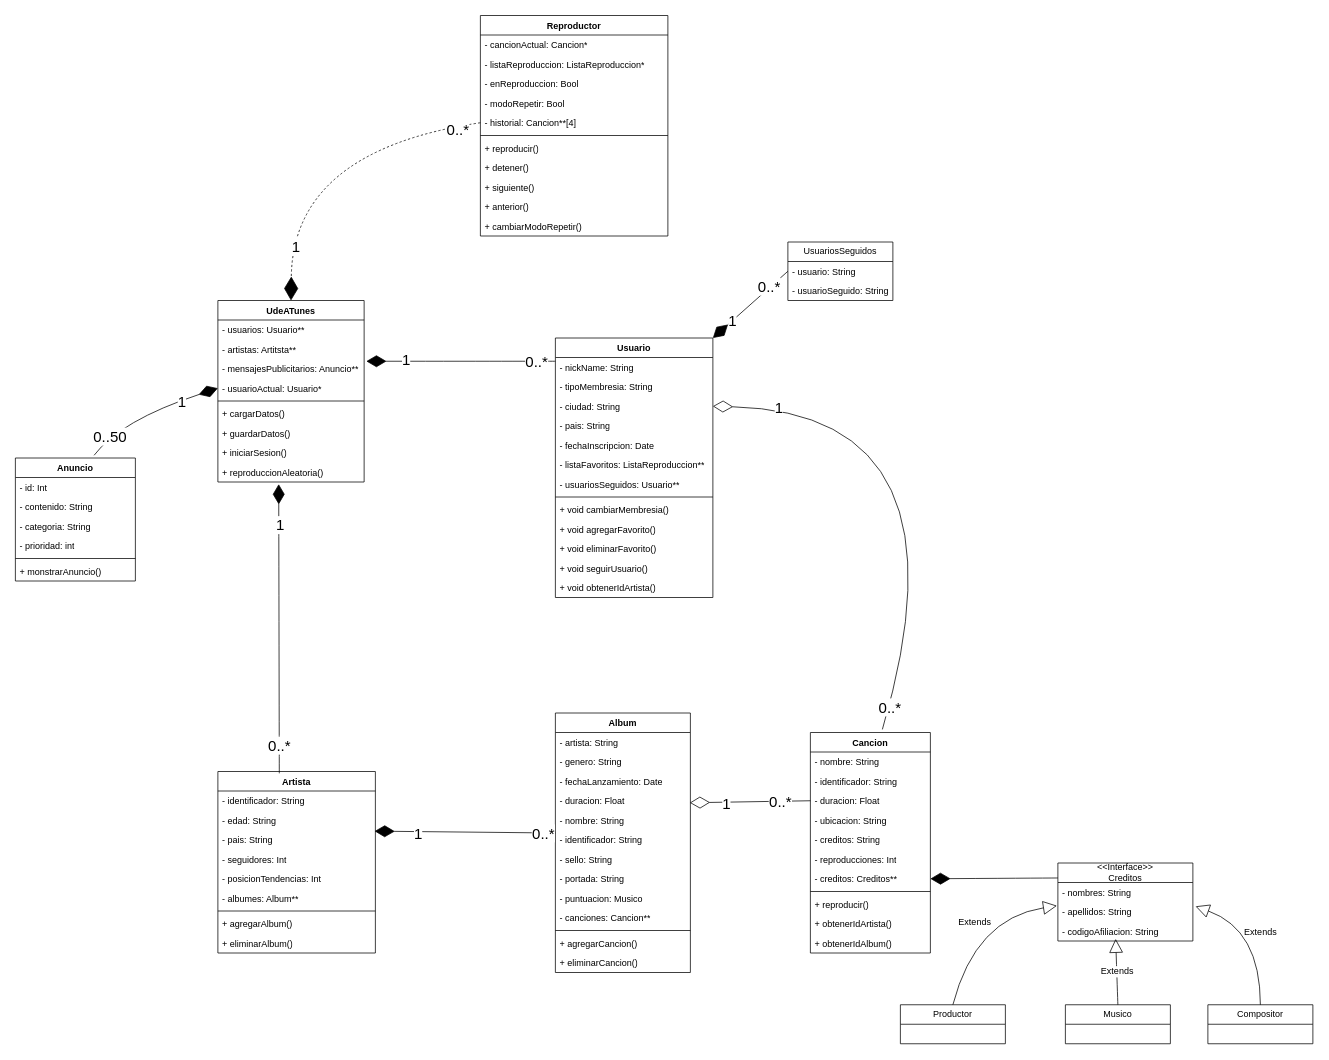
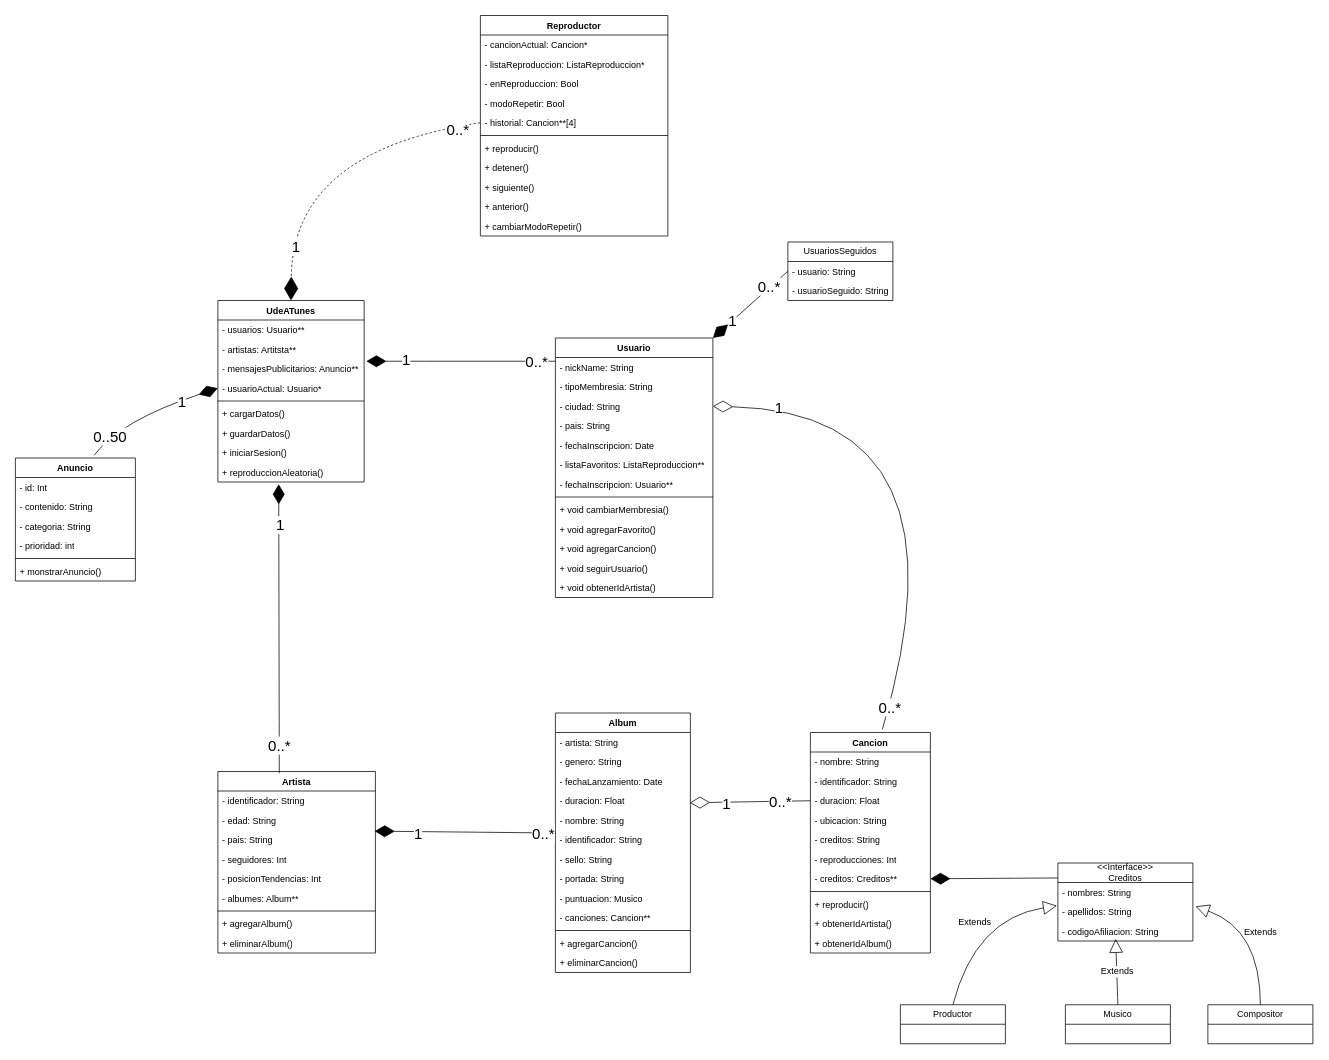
node "- usuariosSeguidos: Usuario**": label "- usuariosSeguidos: Usuario**" -> "- fechaInscripcion: Usuario**"
node "+ void eliminarFavorito()": label "+ void eliminarFavorito()" -> "+ void agregarCancion()"
